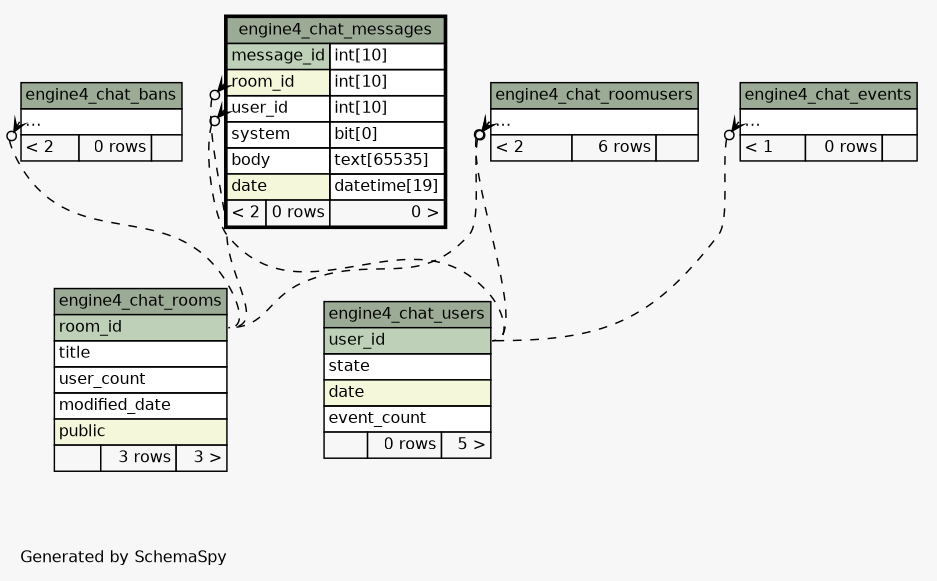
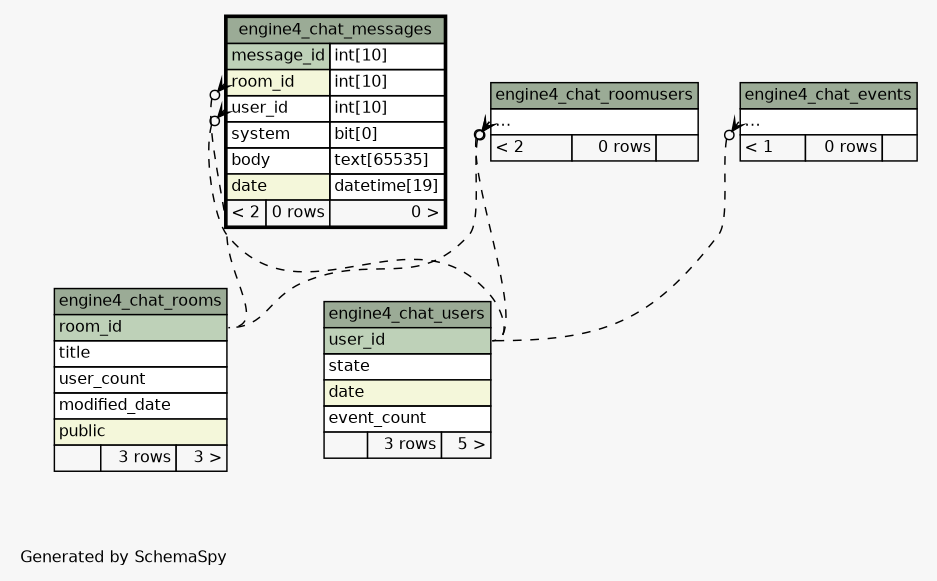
node "engine4_chat_bans": removed
node "engine4_chat_roomusers": text "6 rows" -> "0 rows"
node "engine4_chat_users": text "0 rows" -> "3 rows"
